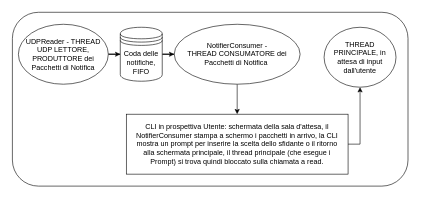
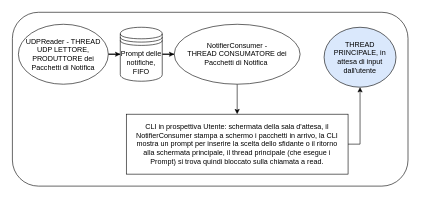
node "THREAD PRINCIPALE, in attesa di input dall'utente": fillcolor #ffffff -> #dae8fc
node "Coda delle notifiche, FIFO": label "Coda delle notifiche, FIFO" -> "Prompt delle notifiche, FIFO"
